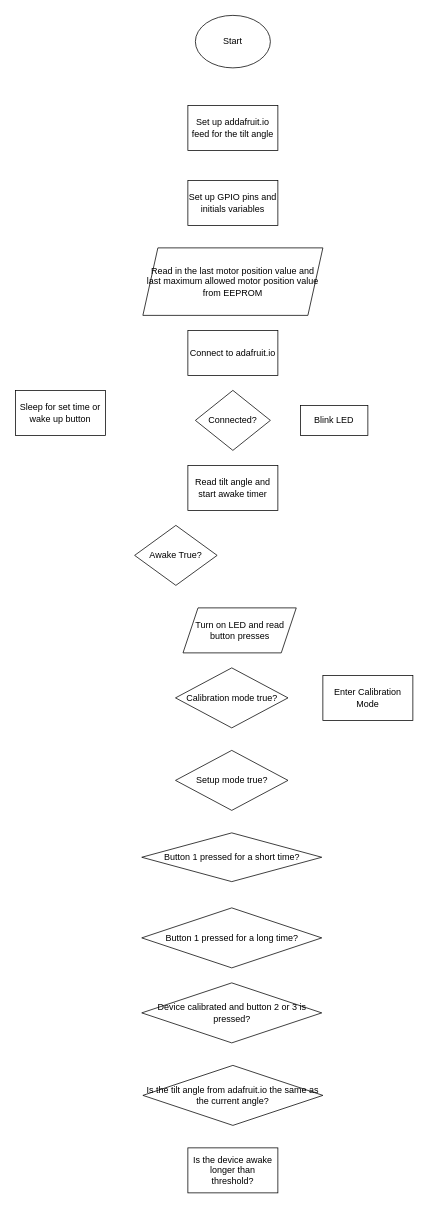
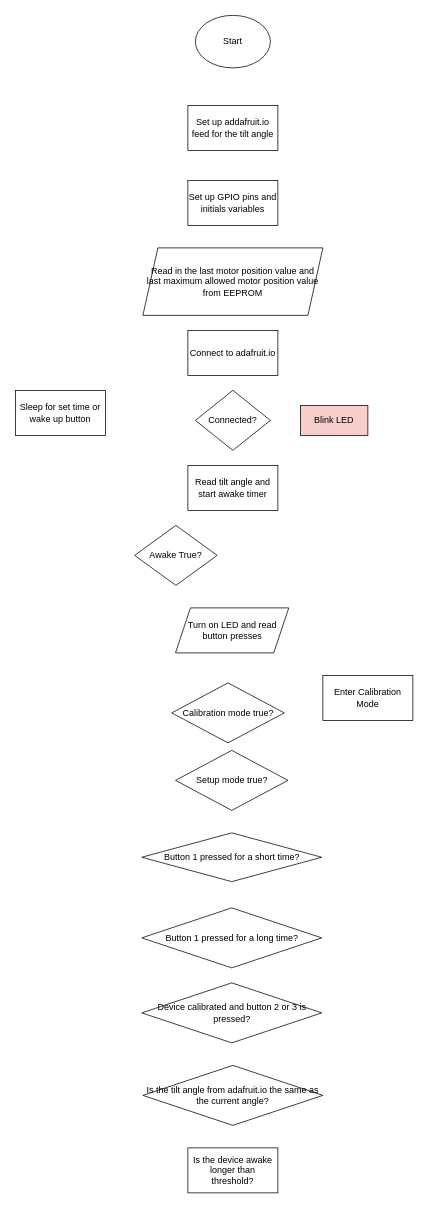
node "Blink LED": fillcolor #ffffff -> #f8cecc
node "Turn on LED and read button presses": moved (240, 630) -> (232, 630)
node "Calibration mode true?": moved (232, 698) -> (228, 713)
